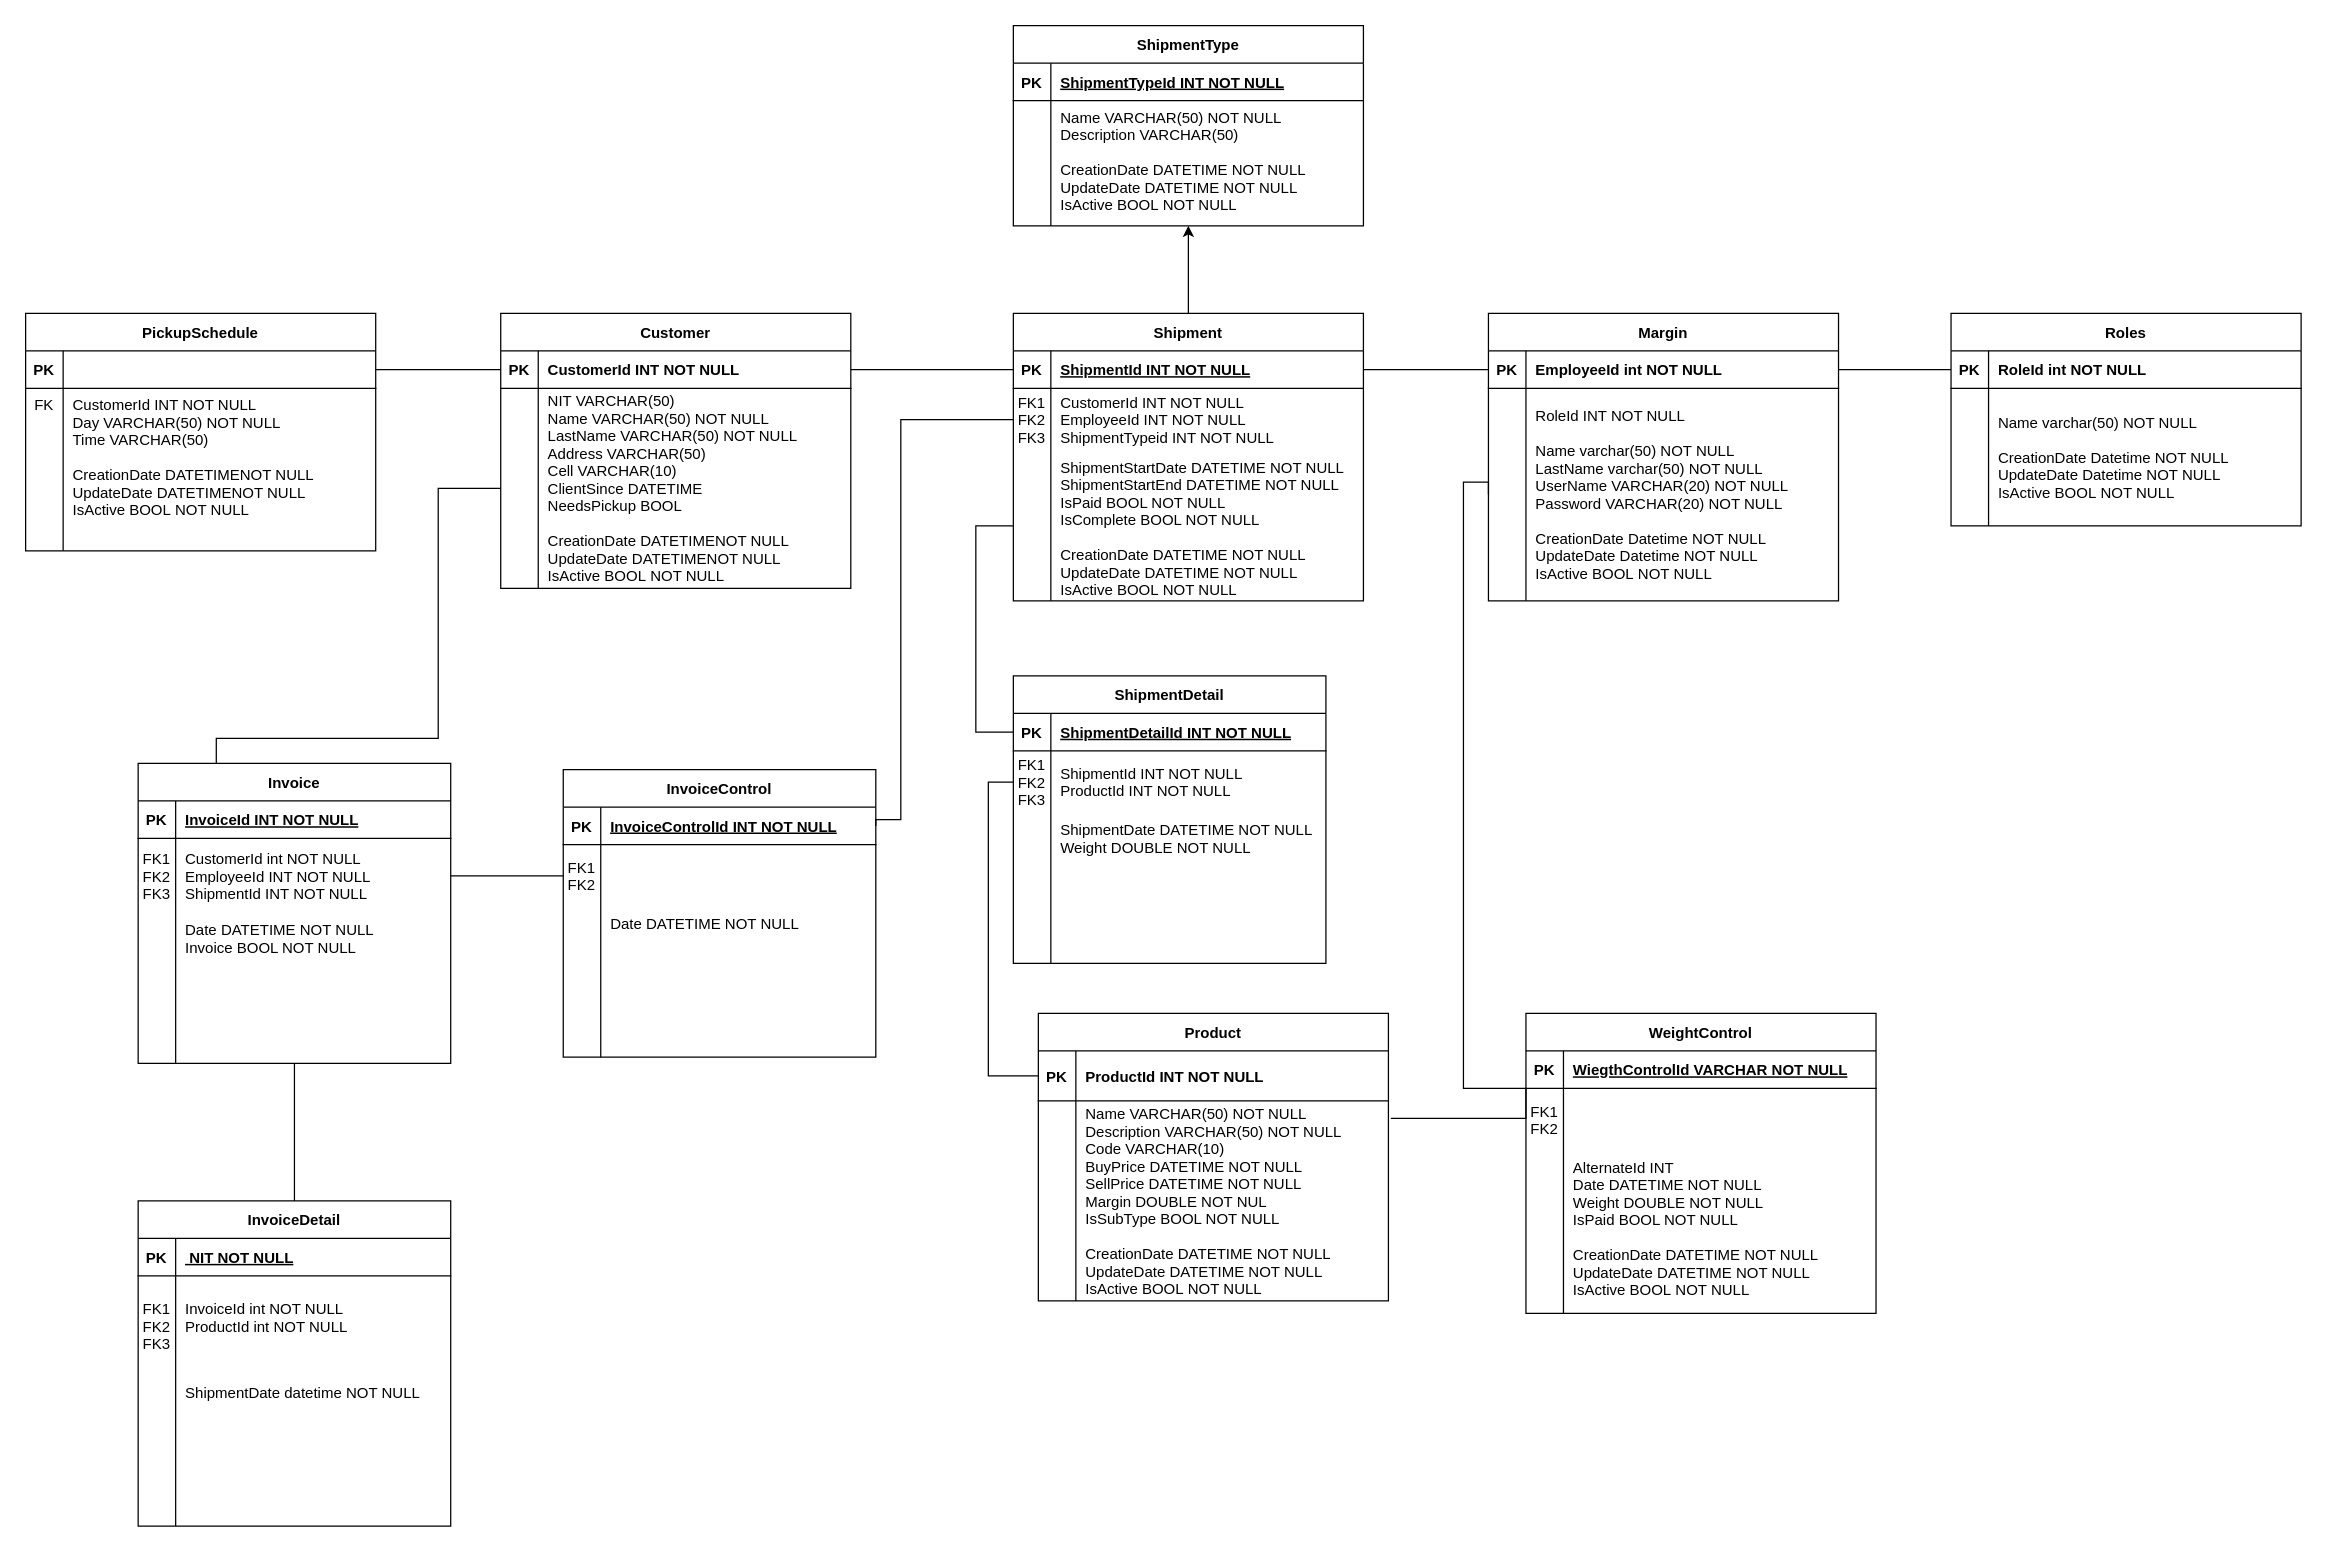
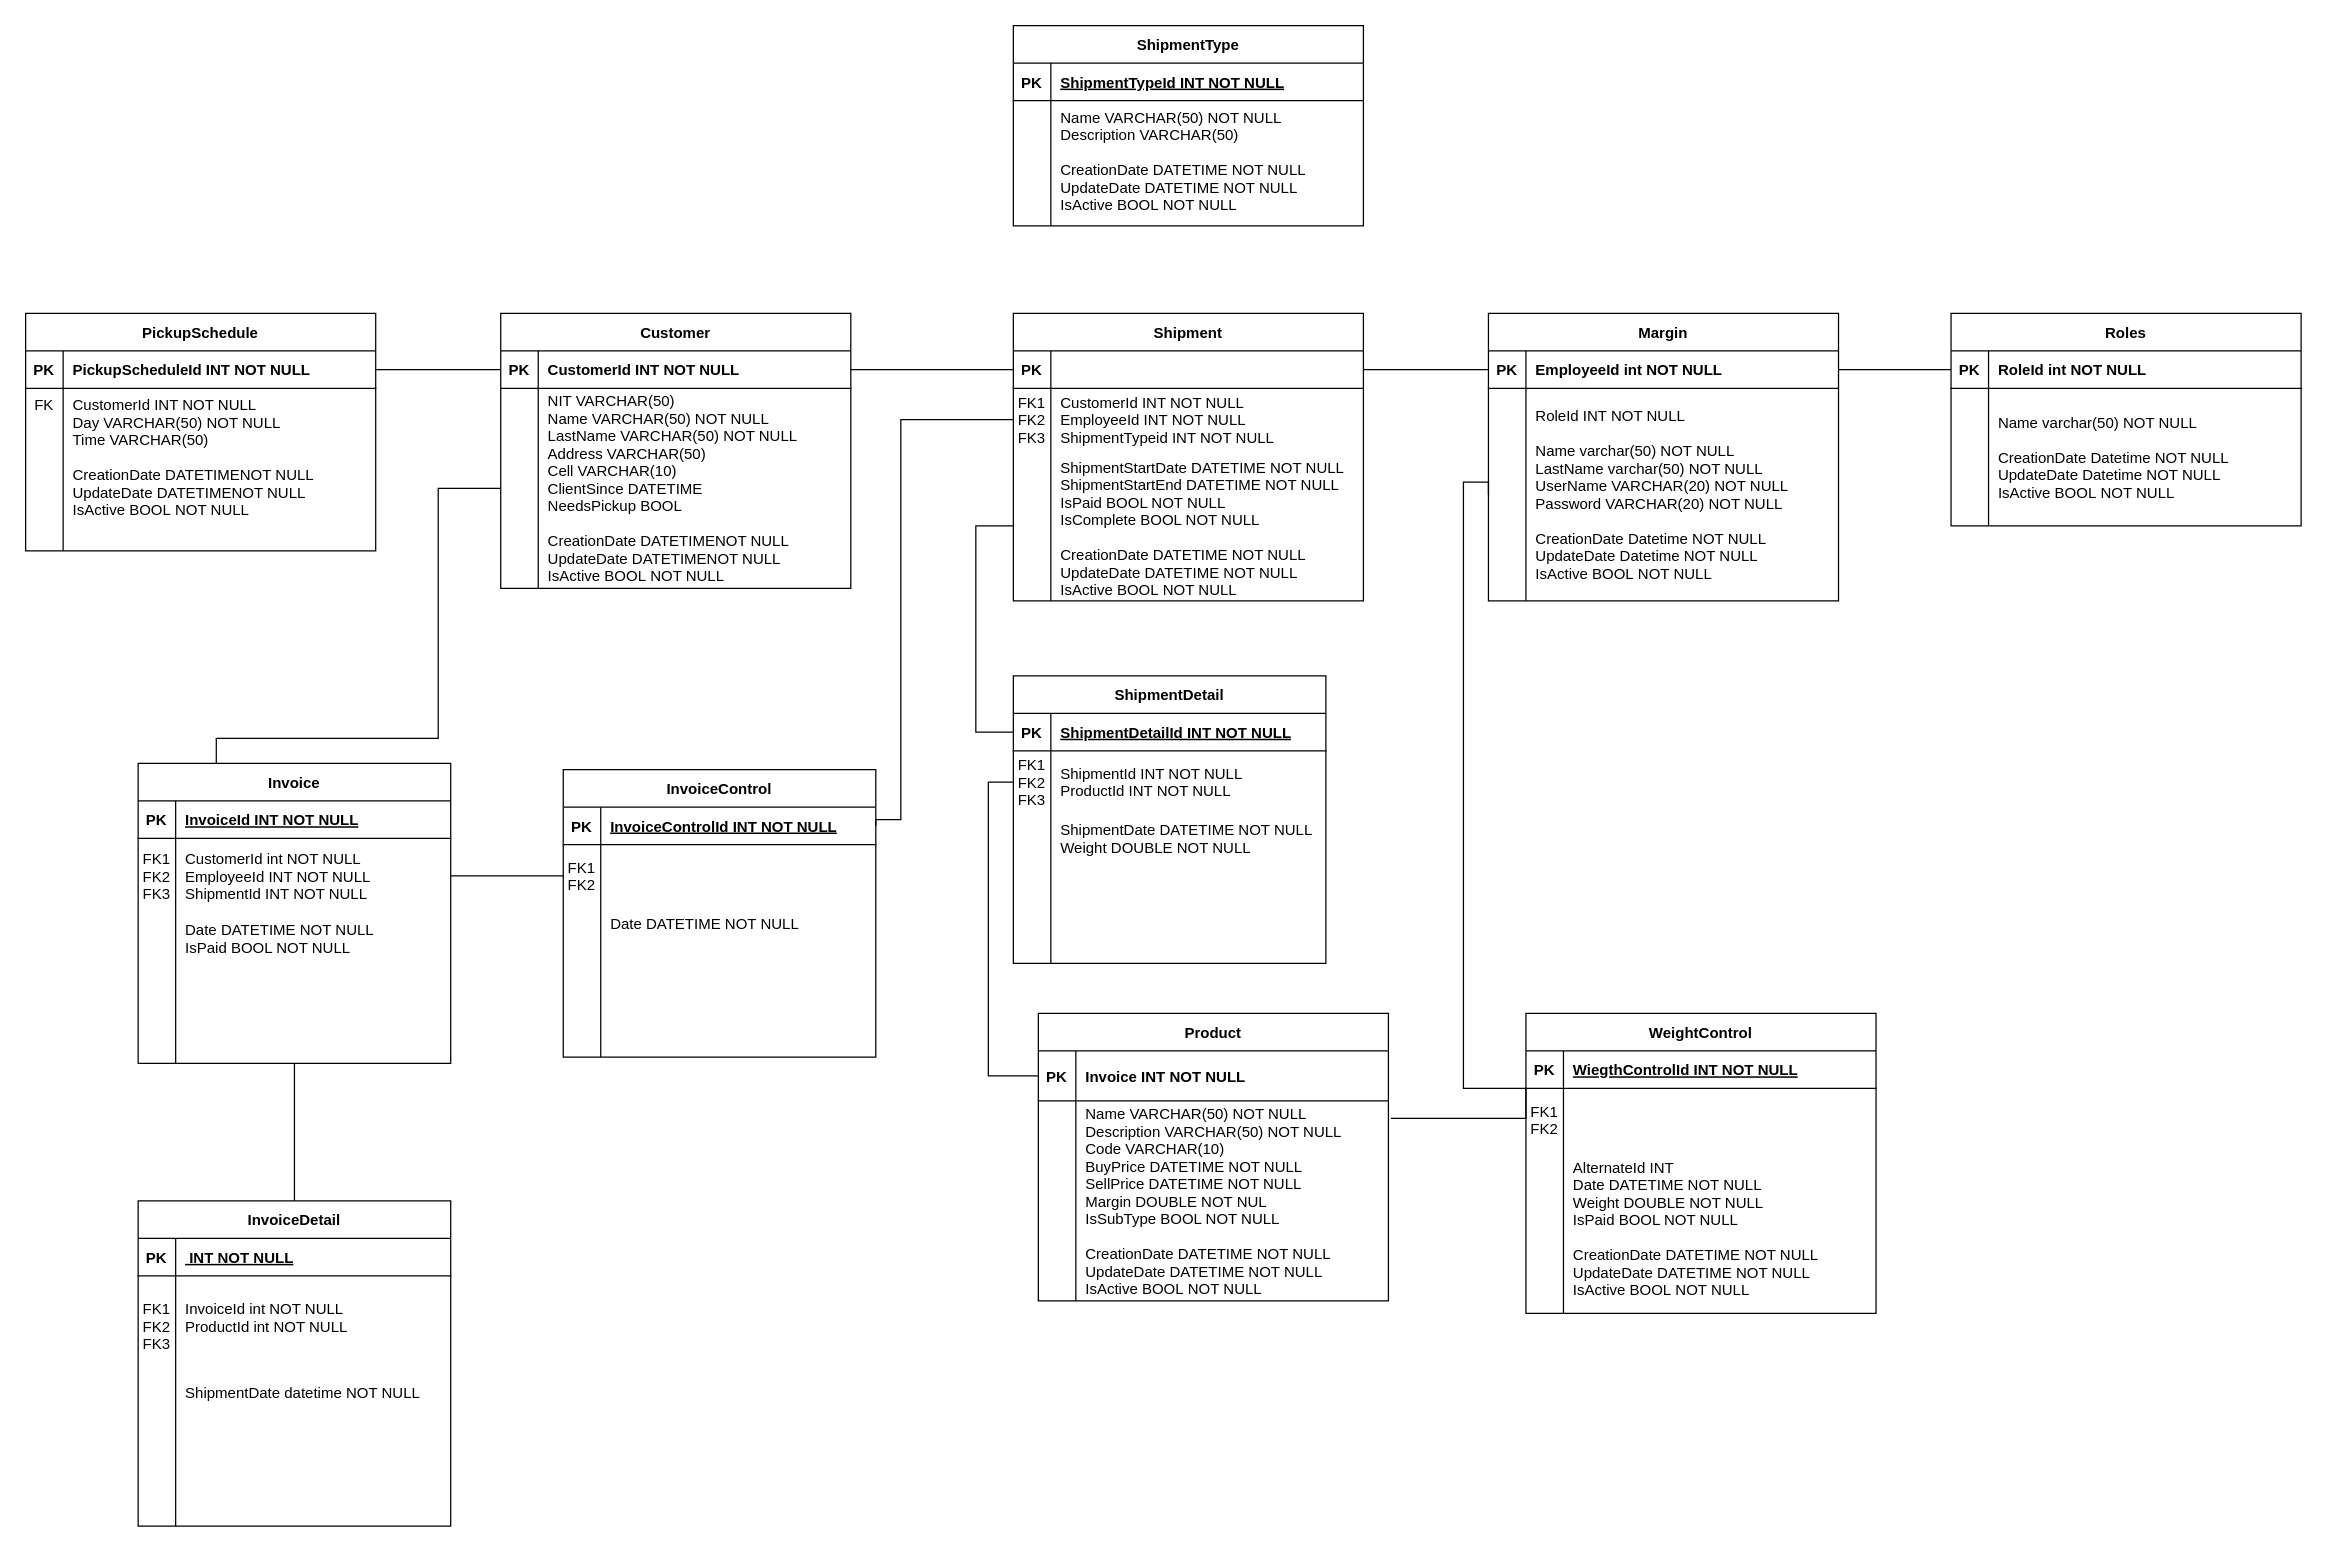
edge "Shipment" -> "ShipmentType": removed
node "PickupScheduleId INT NOT NULL": added
node "ShipmentId INT NOT NULL": removed
node "Date DATETIME NOT NULL Invoice BOOL NOT NULL": label "Date DATETIME NOT NULL Invoice BOOL NOT NULL" -> "Date DATETIME NOT NULL IsPaid BOOL NOT NULL"
node "WiegthControlId VARCHAR NOT NULL": label "WiegthControlId VARCHAR NOT NULL" -> "WiegthControlId INT NOT NULL"
node "ProductId INT NOT NULL": label "ProductId INT NOT NULL" -> "Invoice INT NOT NULL"
node "NIT NOT NULL": label "NIT NOT NULL" -> "INT NOT NULL"
